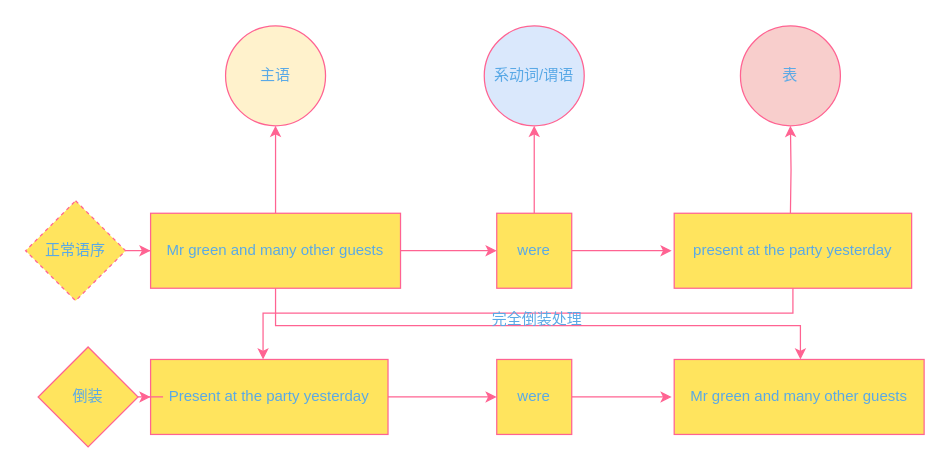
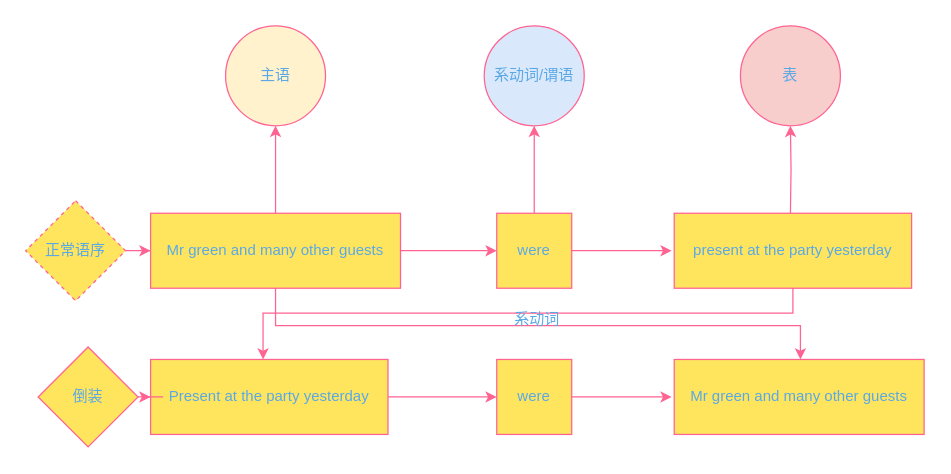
node "完全倒装处理": label "完全倒装处理" -> "系动词"
